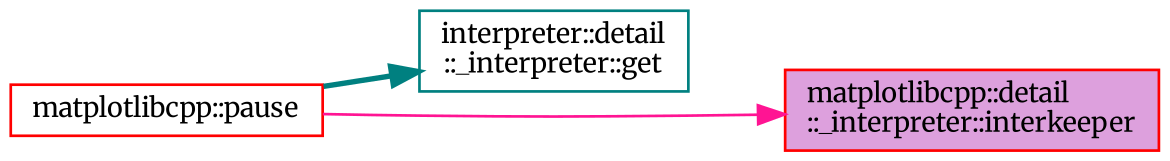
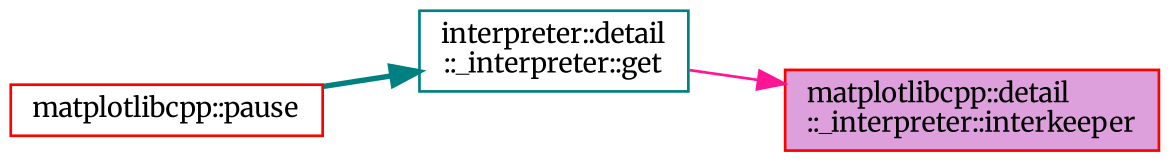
edge "matplotlibcpp::pause" -> "matplotlibcpp::detail ::_interpreter::interkeeper": now "interpreter::detail ::_interpreter::get" -> "matplotlibcpp::detail ::_interpreter::interkeeper"
